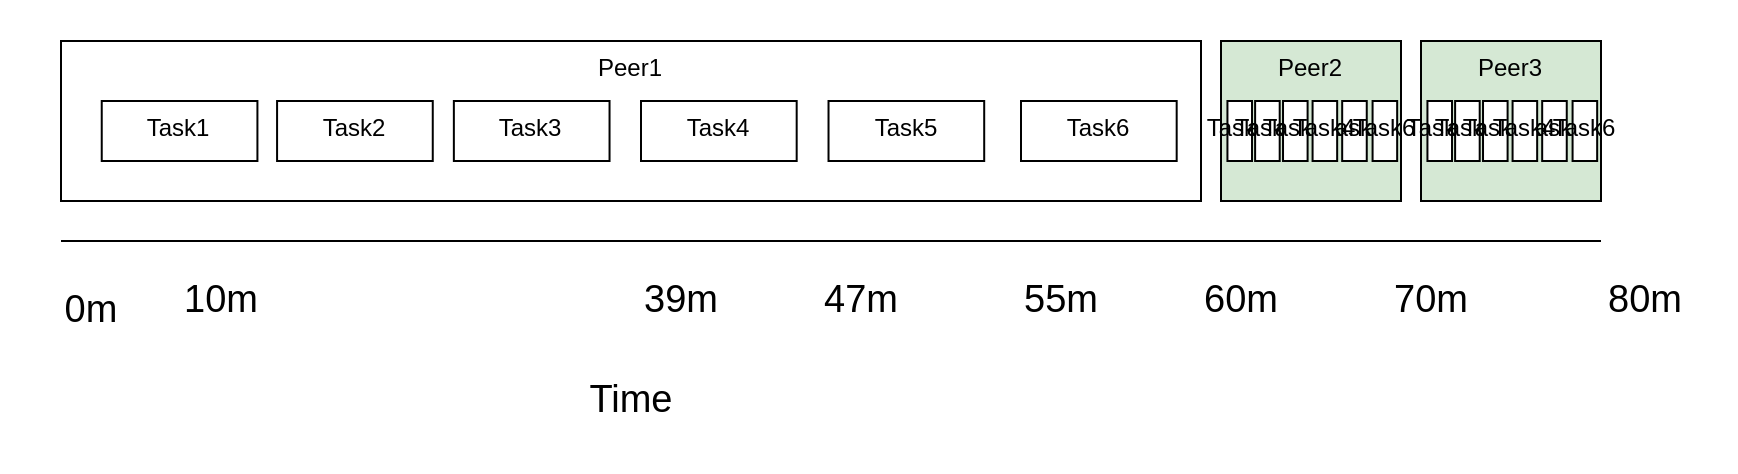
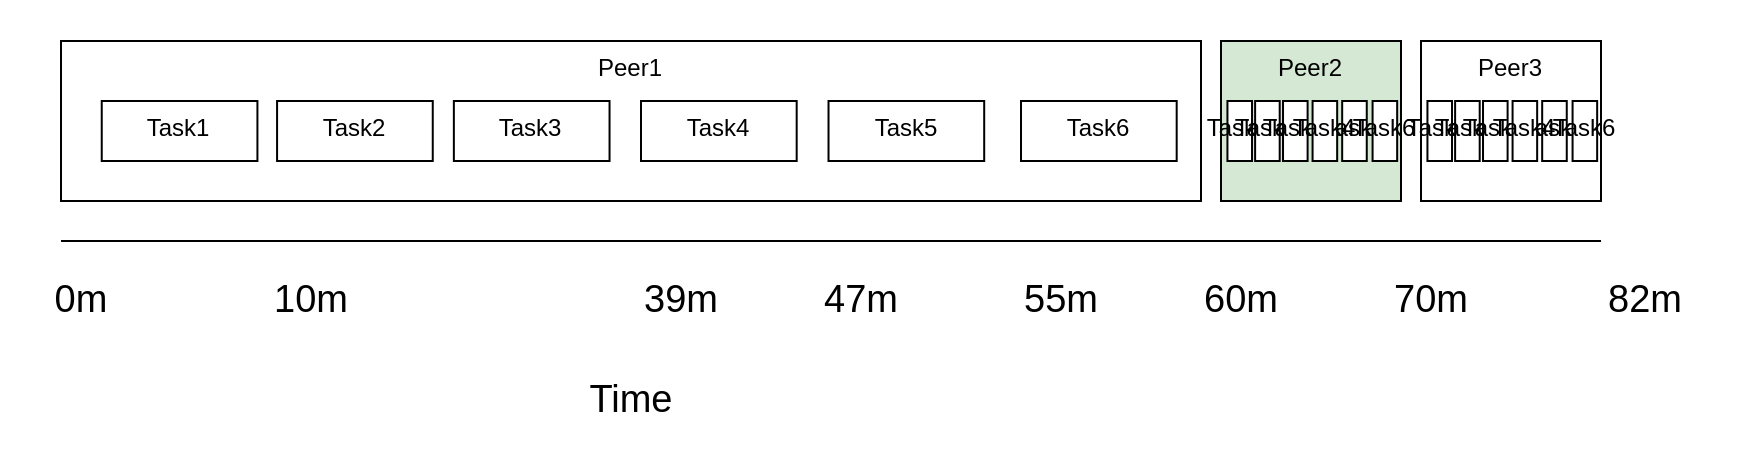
node "Peer3": fillcolor #d5e8d4 -> #ffffff
node "10m": moved (221, 301) -> (311, 301)
node "80m": label "80m" -> "82m"
node "0m": moved (91, 311) -> (81, 301)
